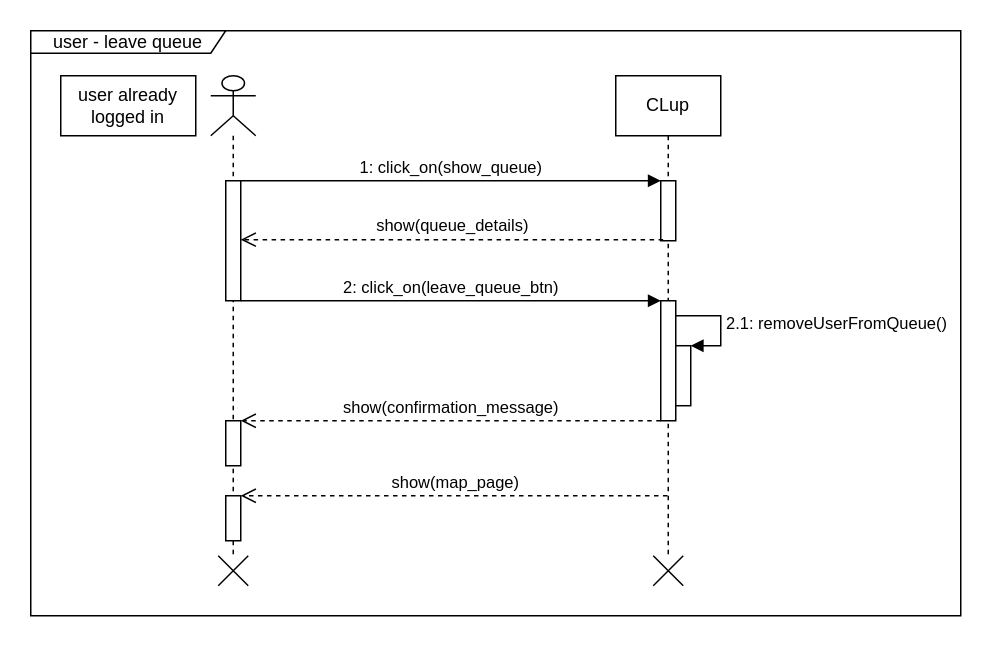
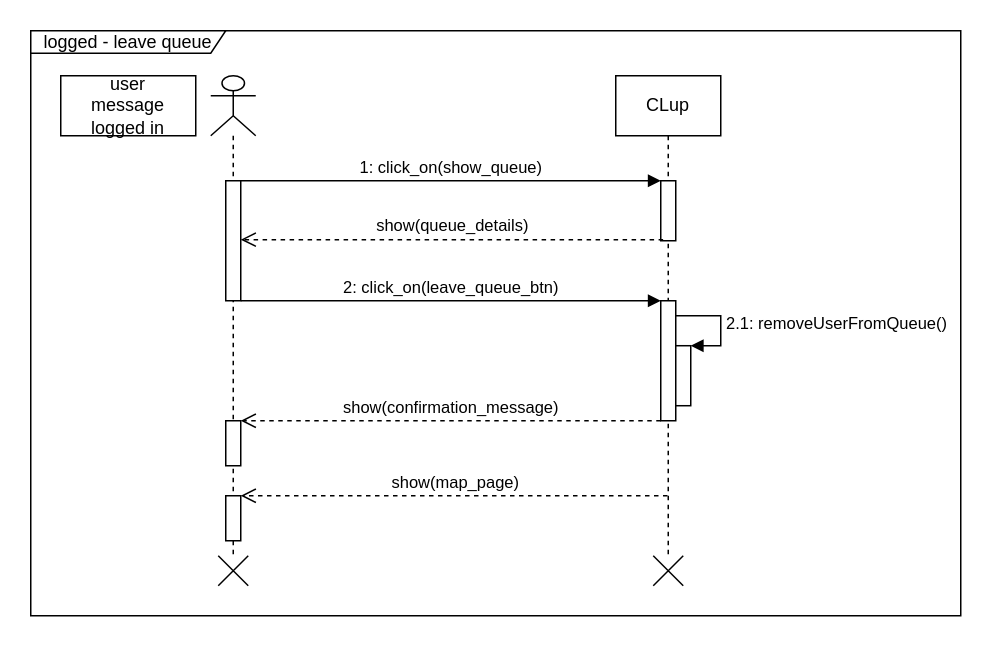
node "user - leave queue": label "user - leave queue" -> "logged - leave queue"
node "user already logged in": label "user already logged in" -> "user message logged in"
